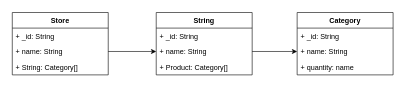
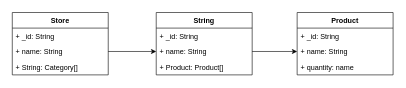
node "Category": label "Category" -> "Product"
node "+ Product: Category[]": label "+ Product: Category[]" -> "+ Product: Product[]"
